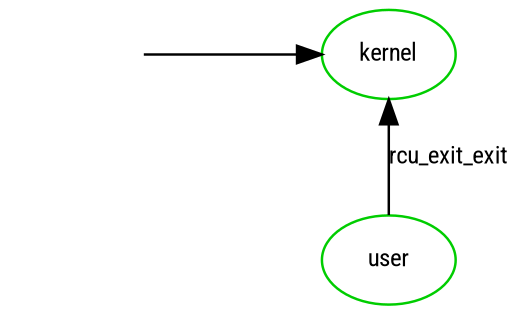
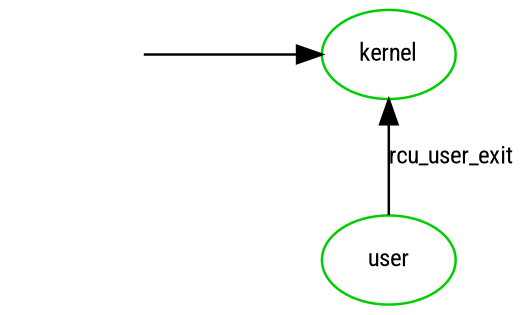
edge "user" -> "kernel": label "rcu_exit_exit" -> "rcu_user_exit"
